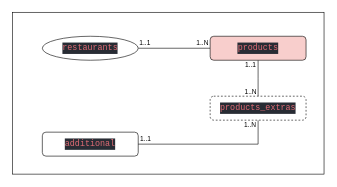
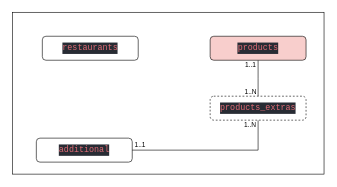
node "restaurants": shape ellipse -> rounded rectangle
edge "restaurants" -- "products": removed, labels "1..1", "1..N"
node "additional": moved (90, 144) -> (84, 150)
